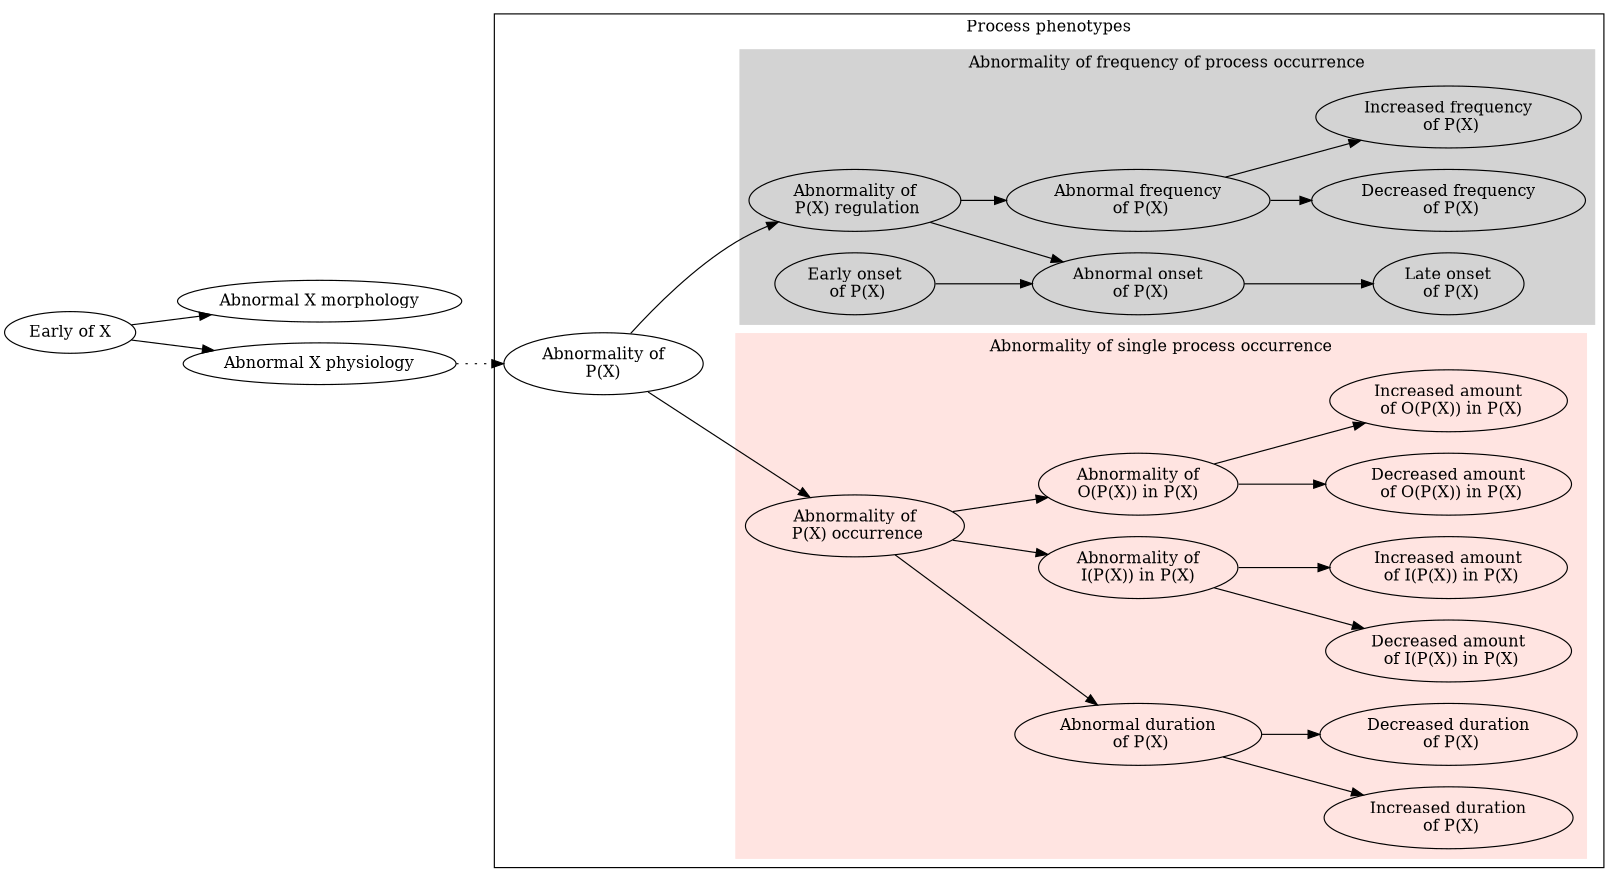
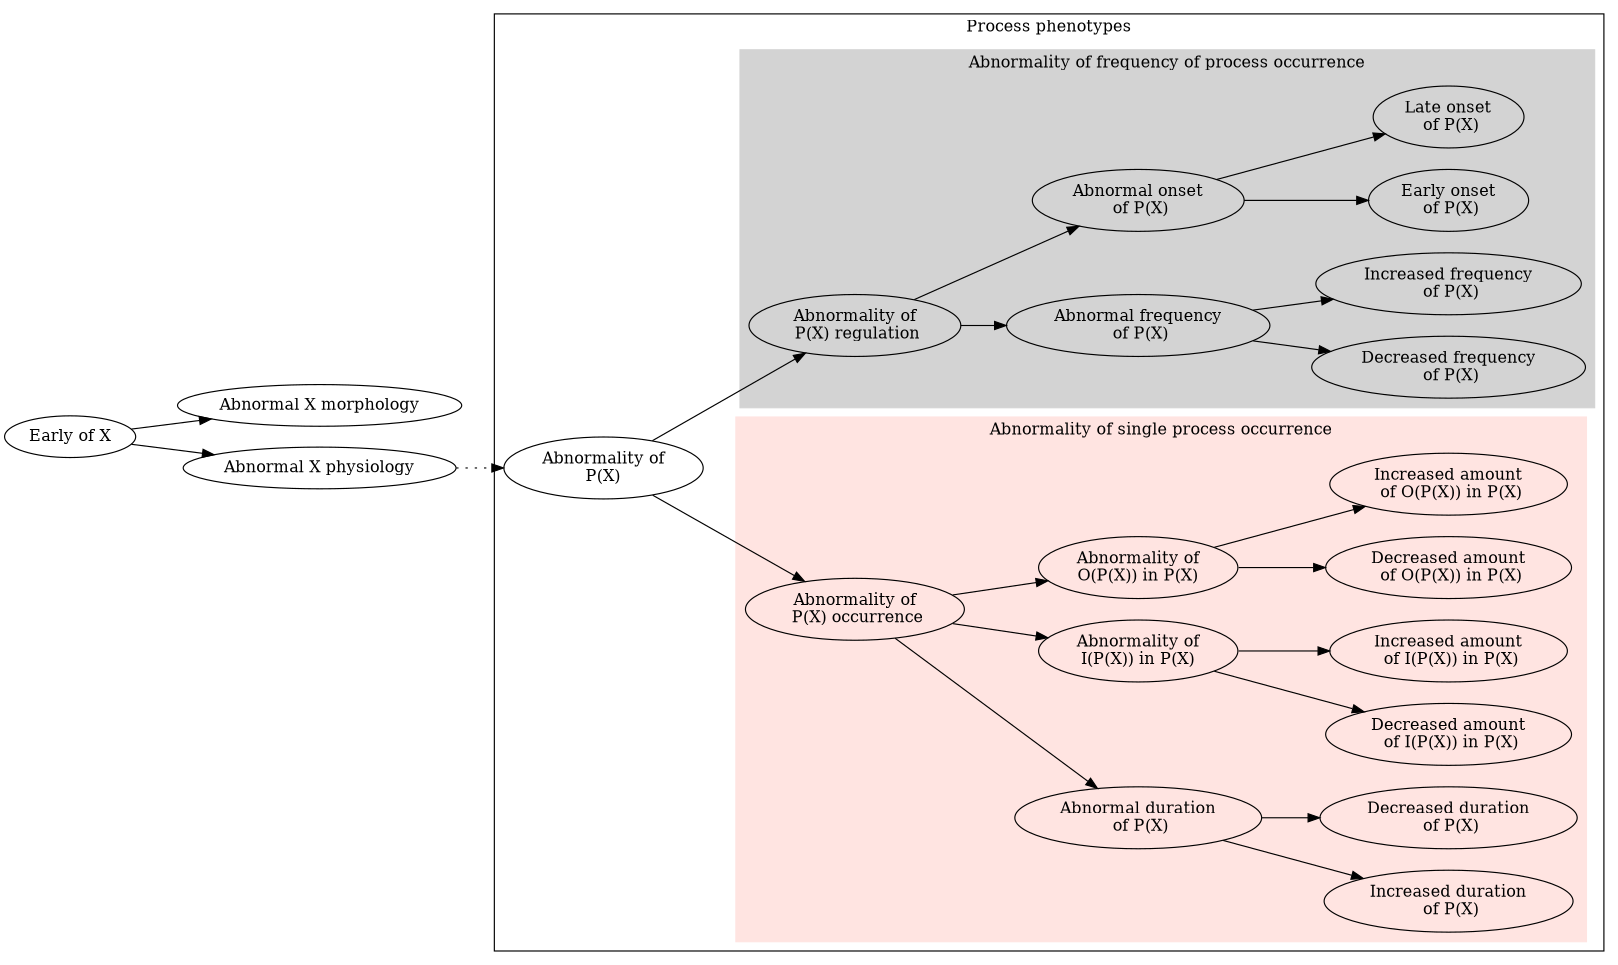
edge "Early onset of P(X)" -> "Abnormal onset of P(X)": reversed
